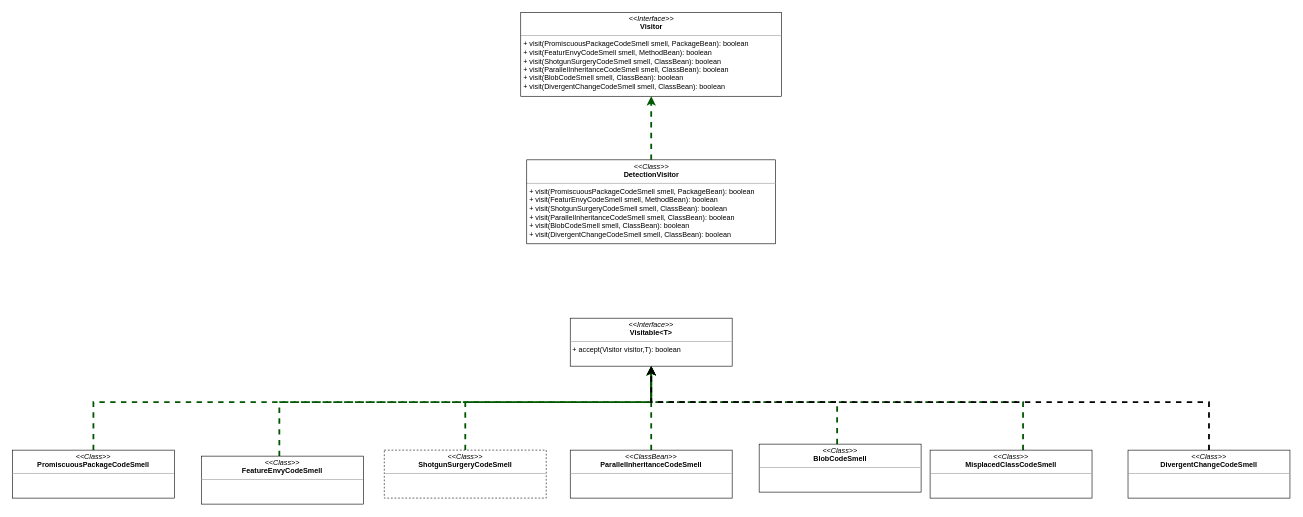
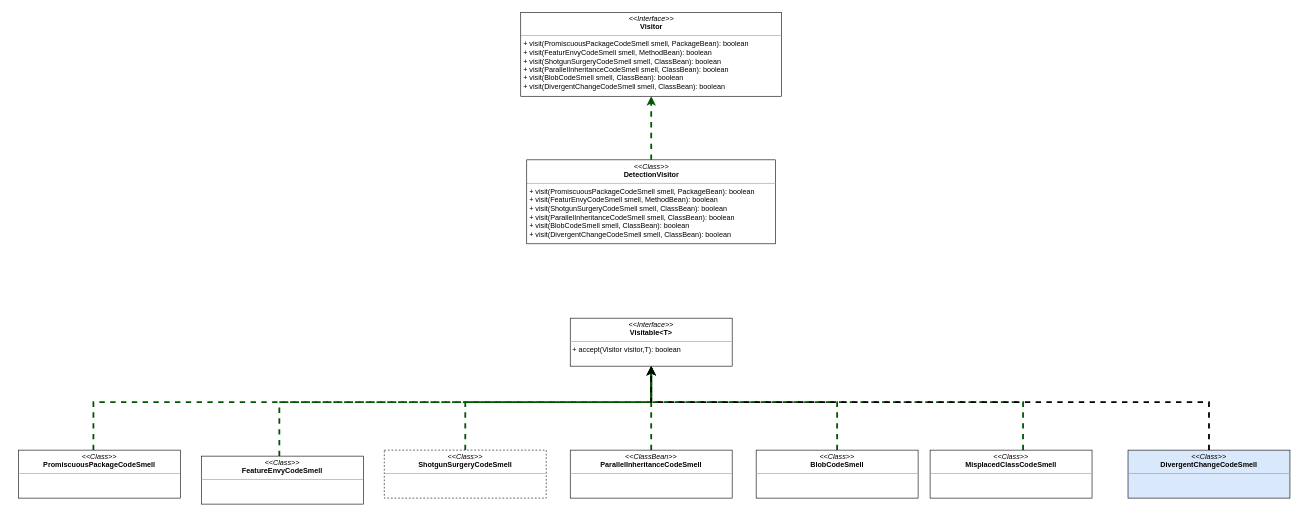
node "<<Class>> BlobCodeSmell": moved (840, 468) -> (837, 474)
node "<<Class>> PromiscuousPackageCodeSmell": moved (93, 474) -> (99, 474)
node "<<Class>> DivergentChangeCodeSmell": fillcolor #ffffff -> #dae8fc
